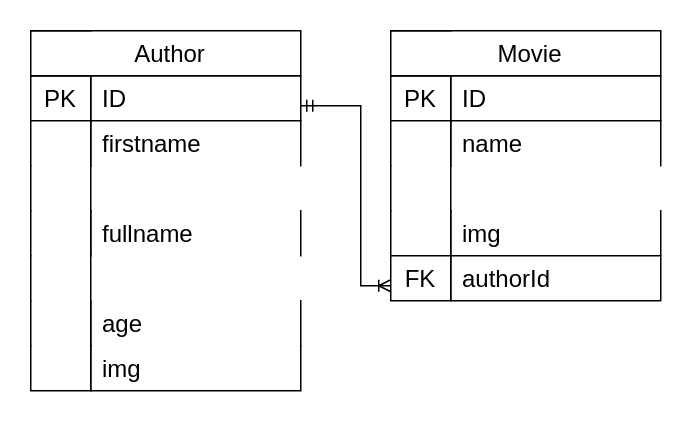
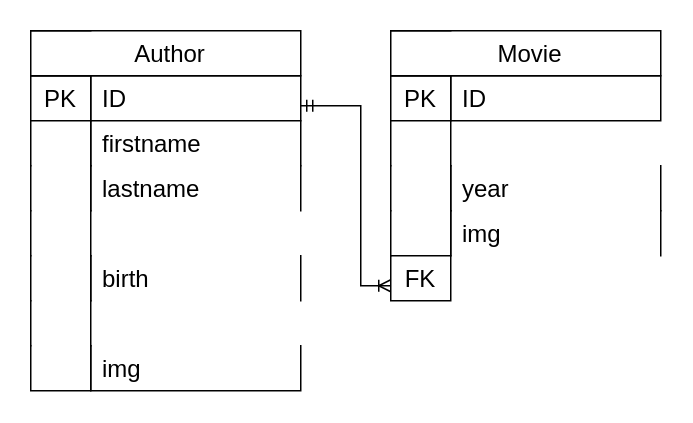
node "name": removed
node "lastname": added
node "year": added
node "fullname": removed
node "birth": added
node "authorId": removed
node "age": removed
